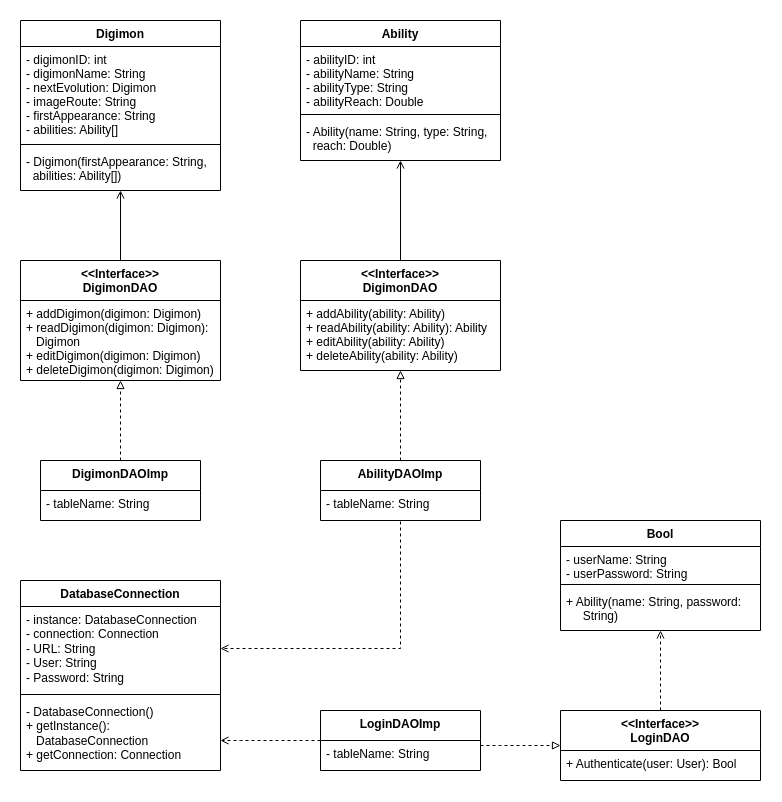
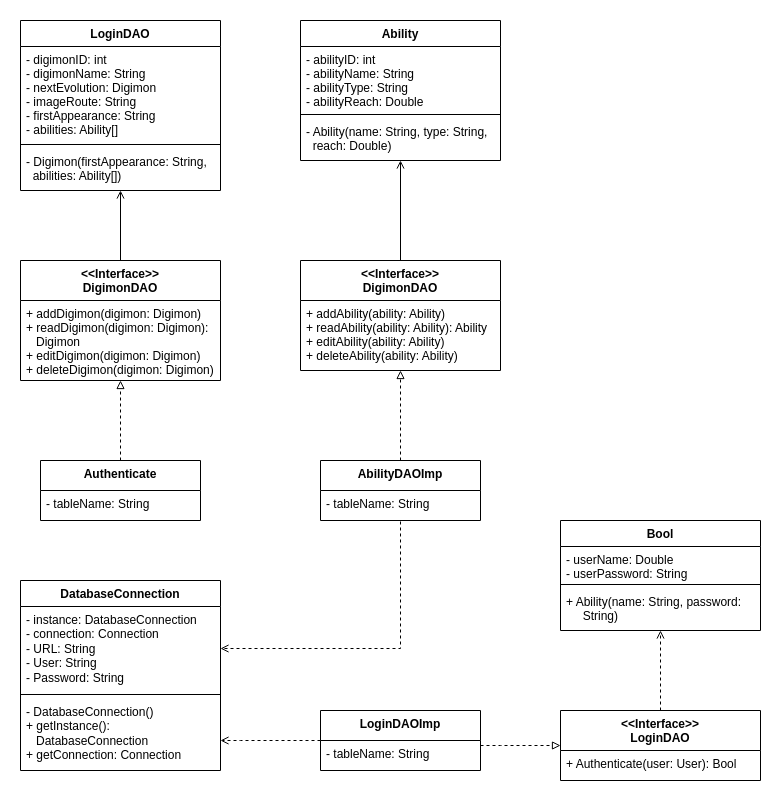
node "Digimon": label "Digimon" -> "LoginDAO"
node "DigimonDAOImp": label "DigimonDAOImp" -> "Authenticate"
node "- userName: String - userPassword: String": label "- userName: String - userPassword: String" -> "- userName: Double - userPassword: String"
